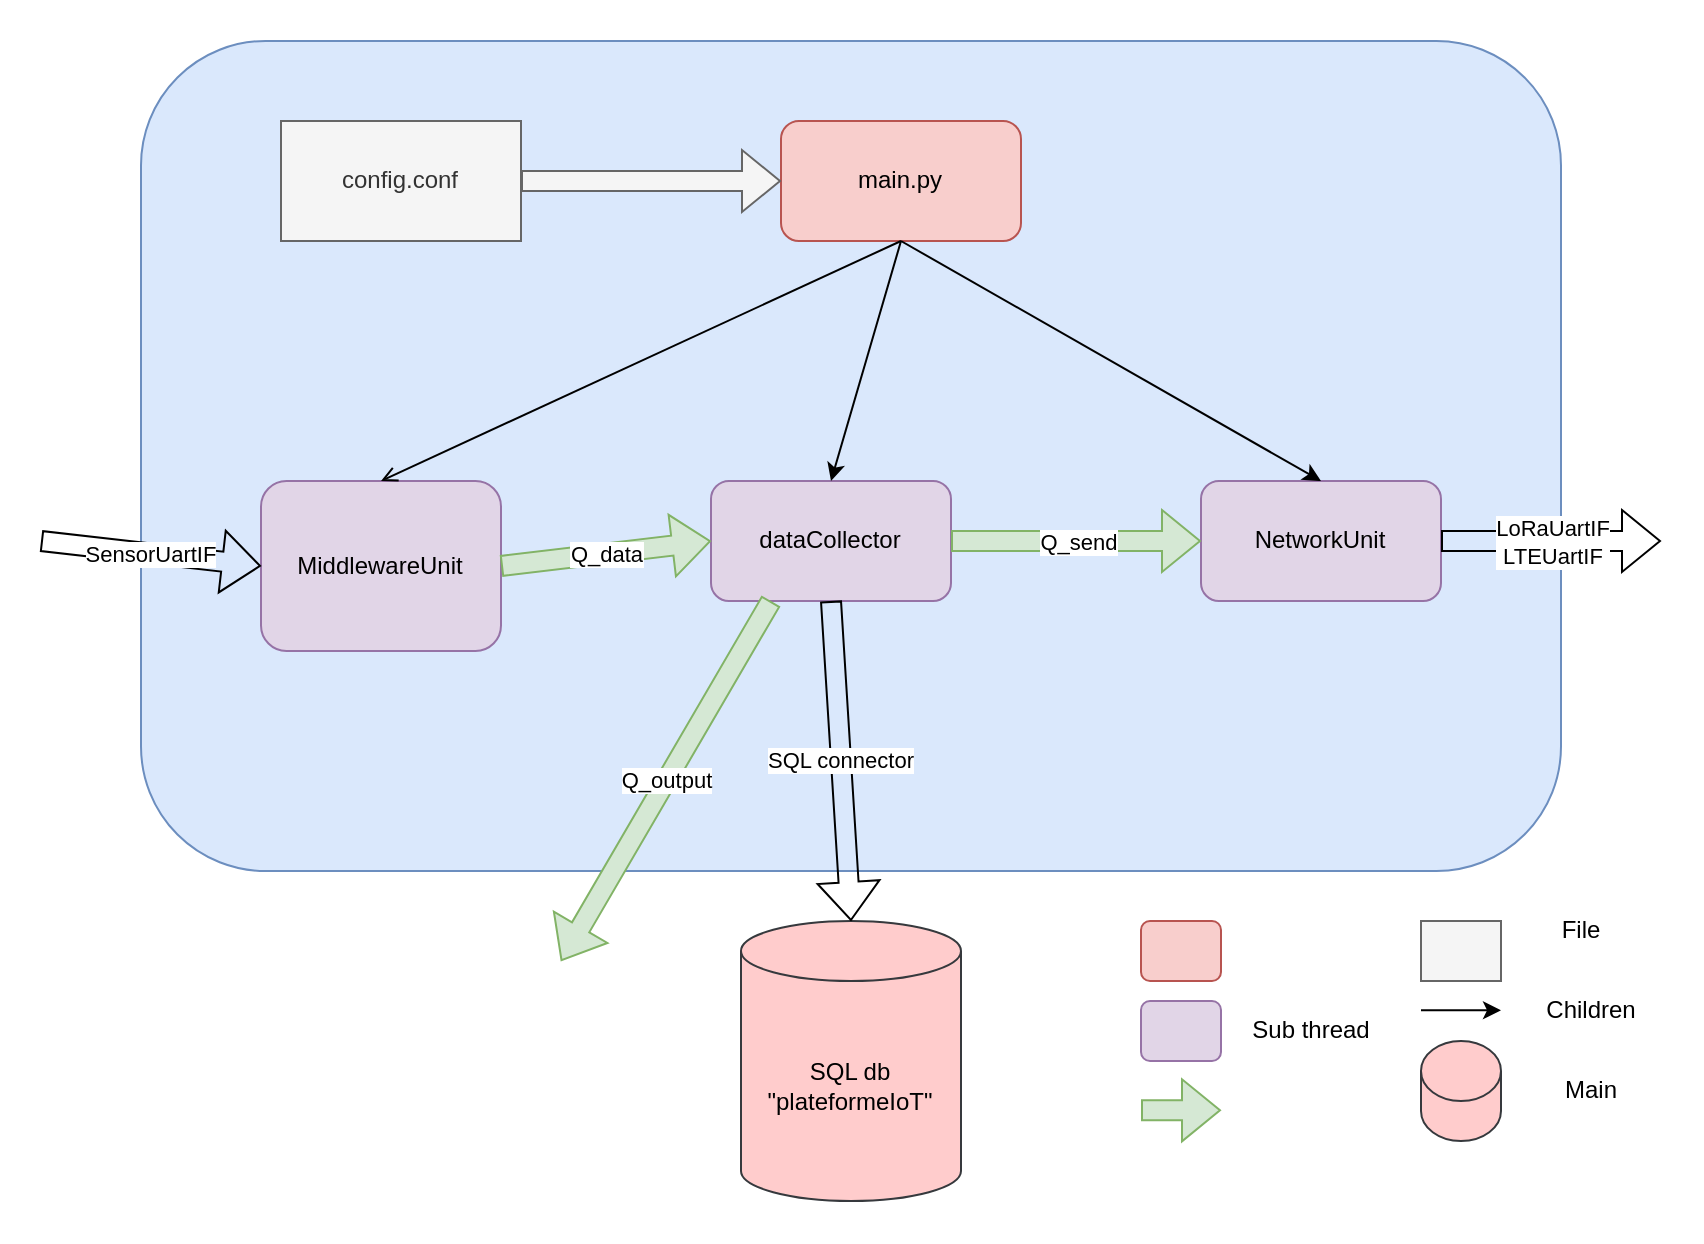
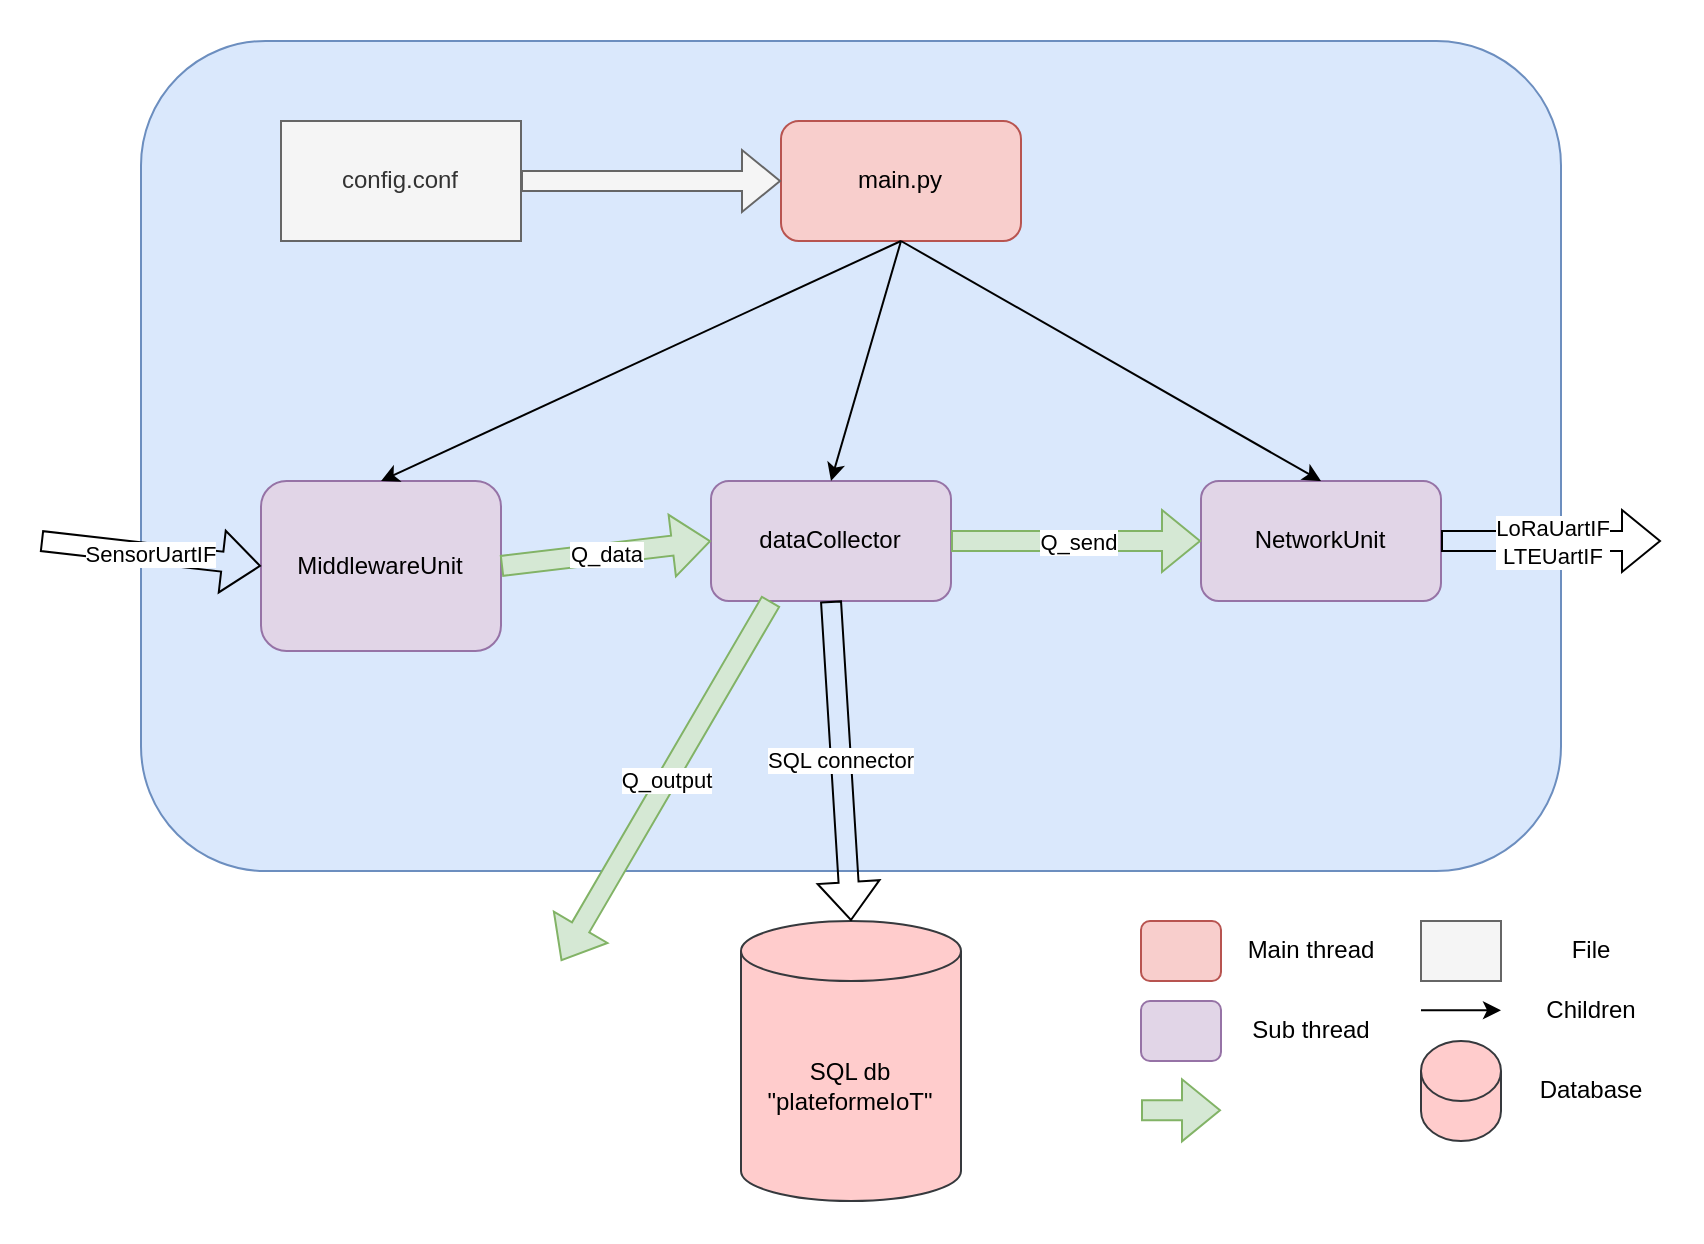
edge "main.py" -> "MiddlewareUnit": arrowhead open -> classic
node "File": moved (1581, 931) -> (1591, 951)
node "Main thread": added
node "Main": label "Main" -> "Database"
